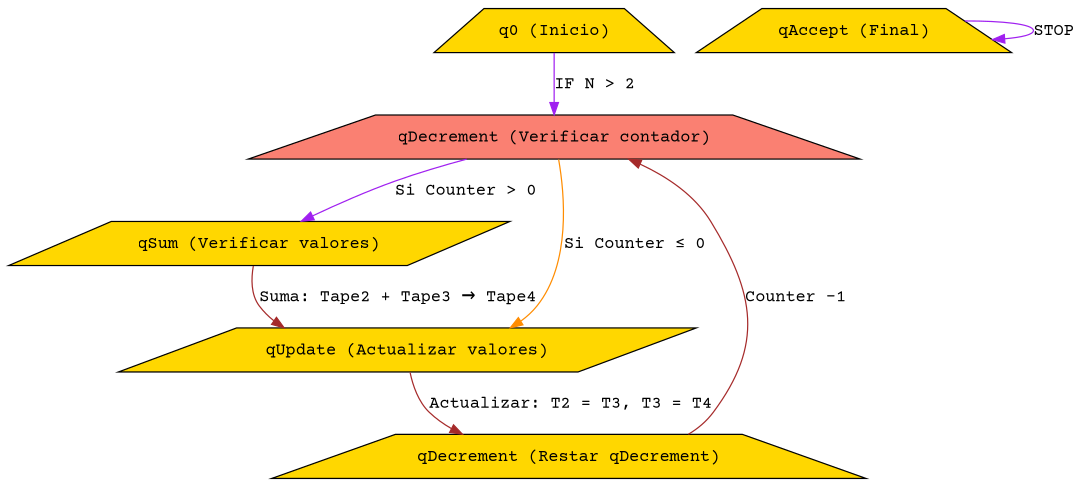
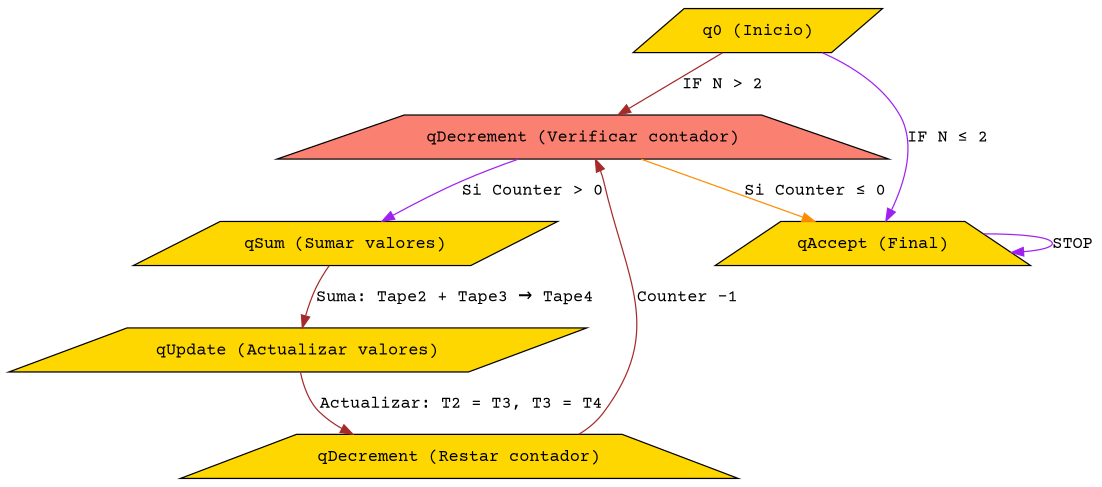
node "q0 (Inicio)": shape trapezium -> parallelogram
edge "q0 (Inicio)" -> "qDecrement (Verificar contador)": color purple -> brown
edge "q0 (Inicio)" -> "qAccept (Final)": added, label "IF N ≤ 2"
node "qSum (Verificar valores)": label "qSum (Verificar valores)" -> "qSum (Sumar valores)"
edge "qDecrement (Verificar contador)" -> "qUpdate (Actualizar valores)": now "qDecrement (Verificar contador)" -> "qAccept (Final)"
node "qDecrement (Restar qDecrement)": label "qDecrement (Restar qDecrement)" -> "qDecrement (Restar contador)"
